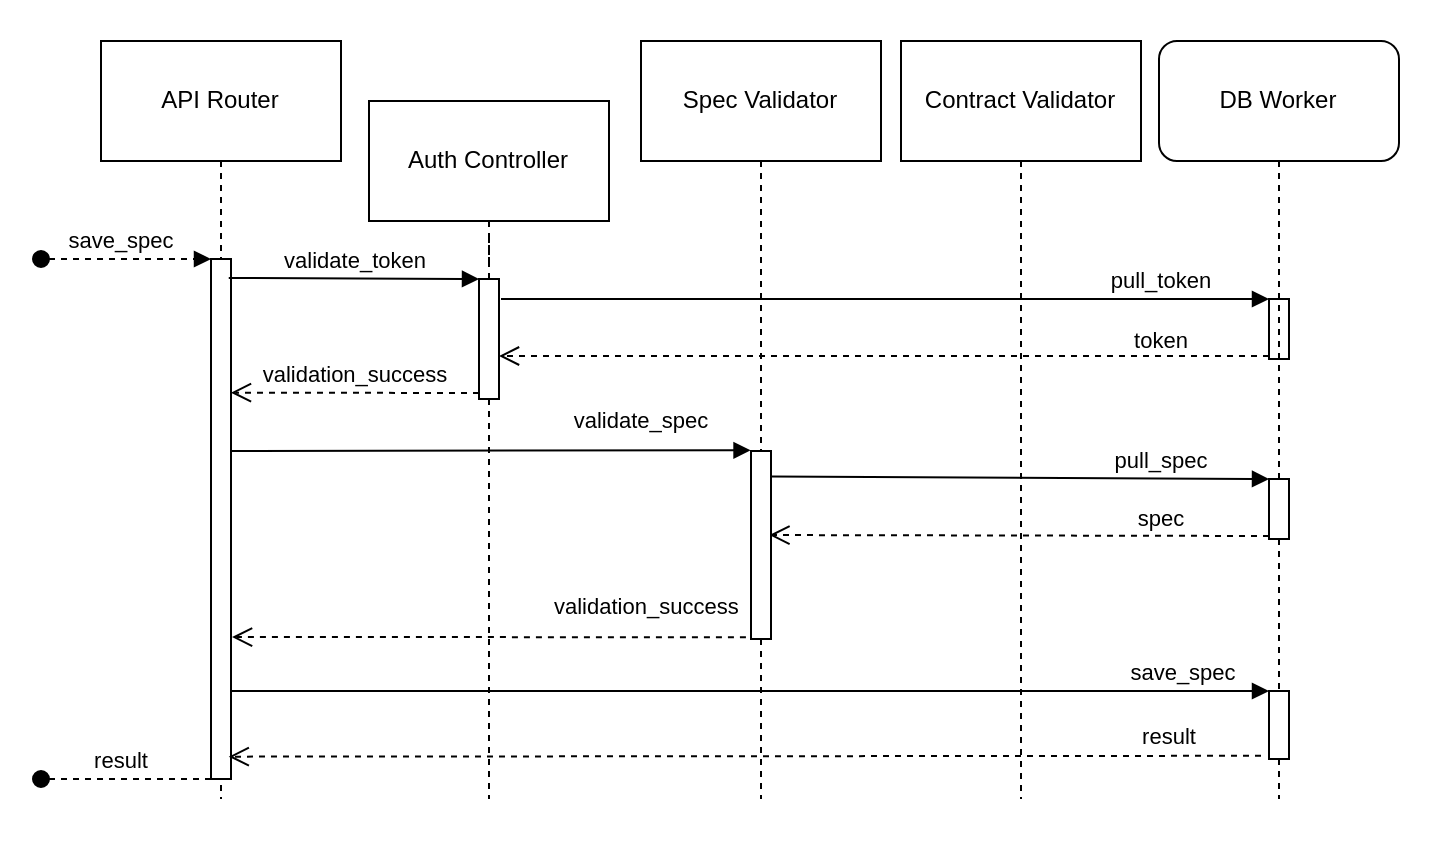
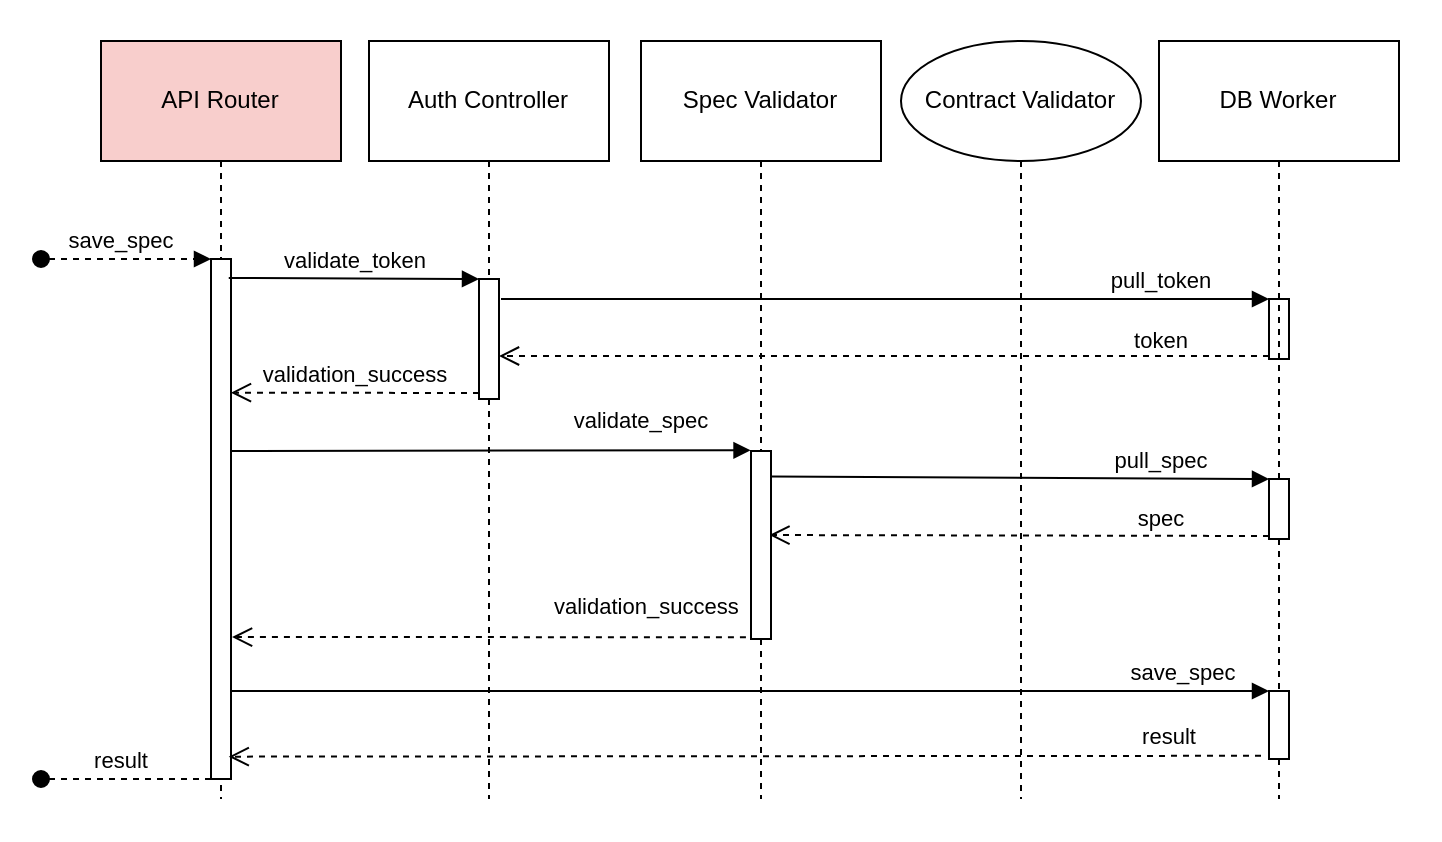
node "API Router": fillcolor #ffffff -> #f8cecc
node "Contract Validator": shape rectangle -> ellipse
node "DB Worker": shape rounded rectangle -> rectangle
node "Auth Controller": moved (489, 161) -> (489, 101)
